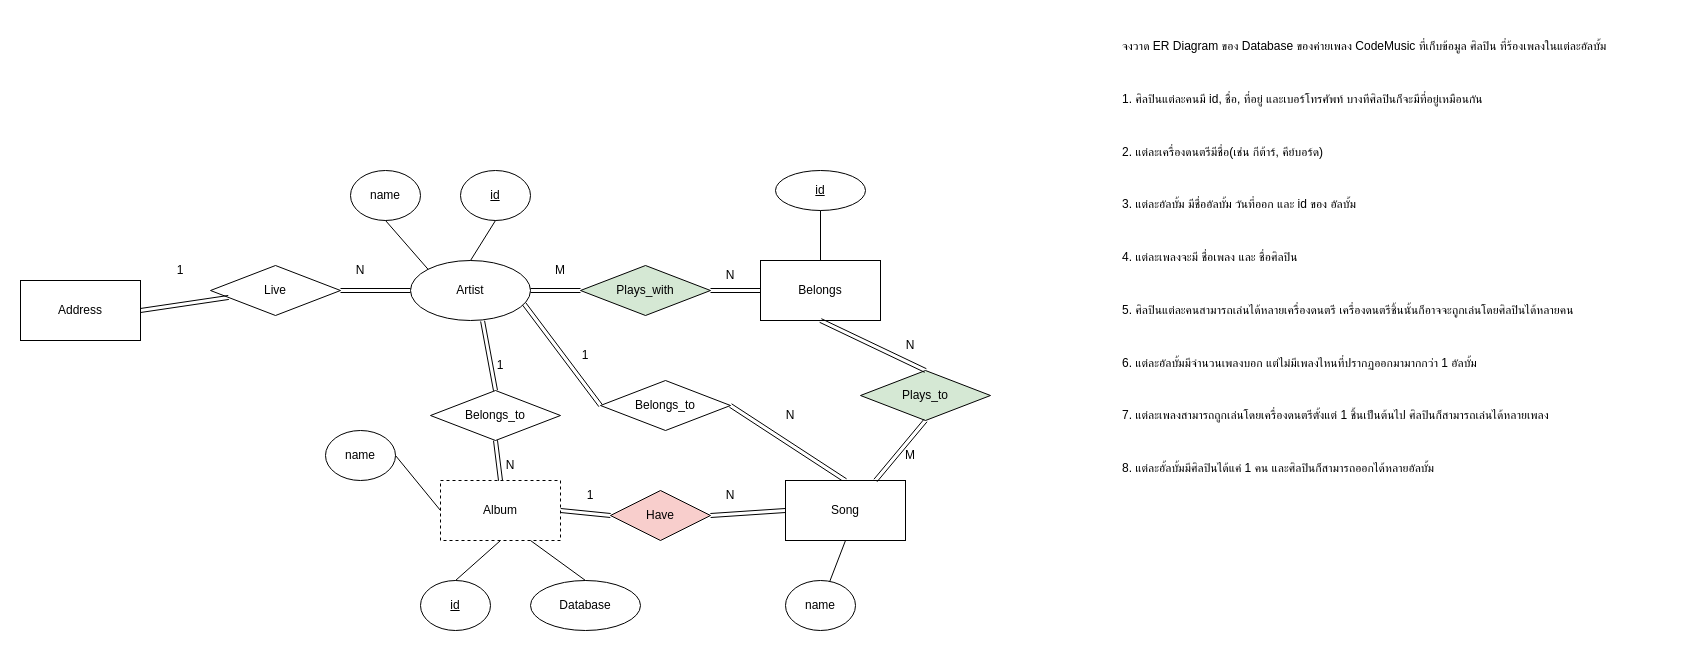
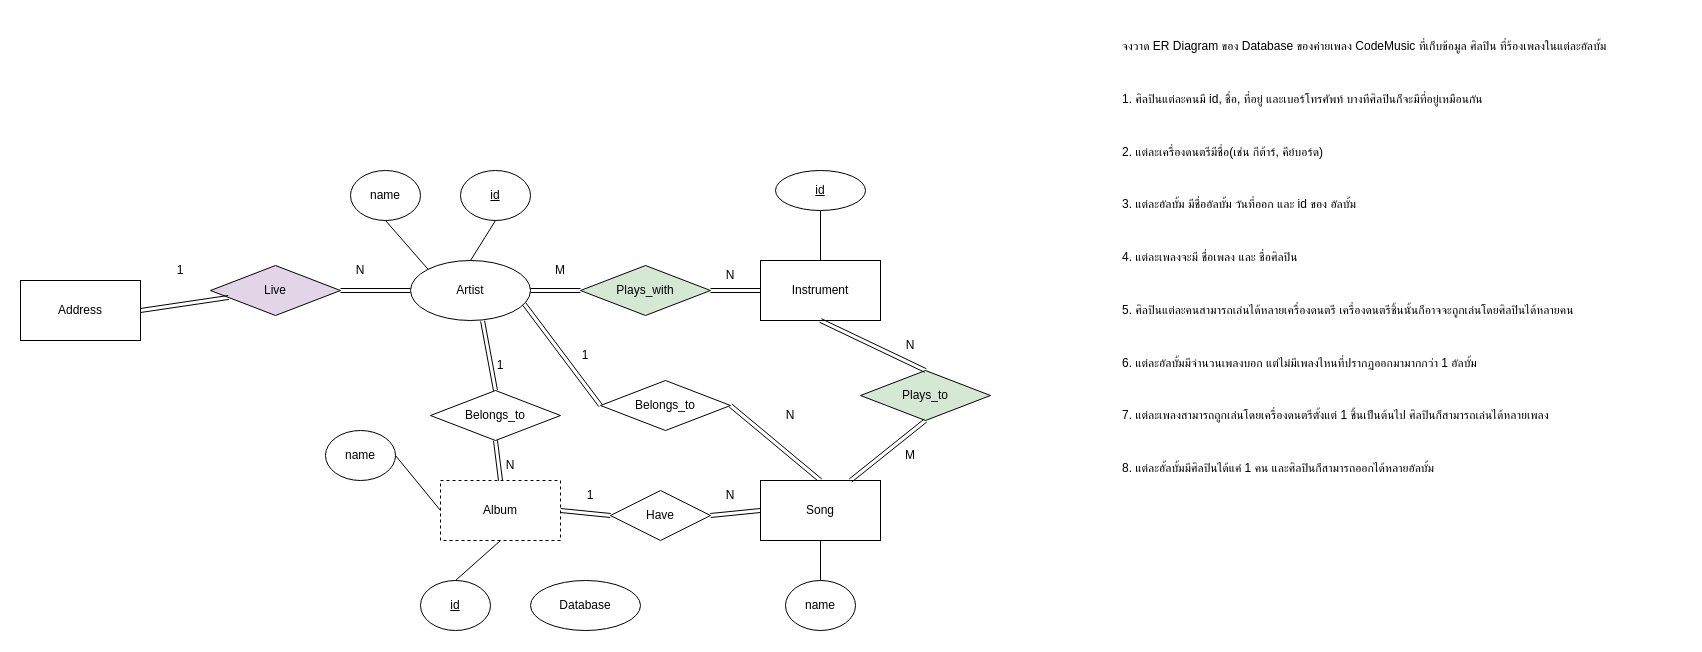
node "Live": fillcolor #ffffff -> #e1d5e7
node "Belongs": label "Belongs" -> "Instrument"
node "Song": moved (846, 511) -> (821, 511)
node "Have": fillcolor #f8cecc -> #ffffff
edge "Album" -- "Database": removed
